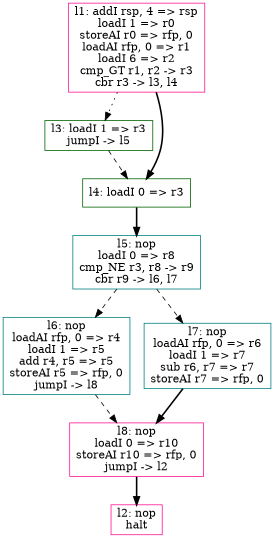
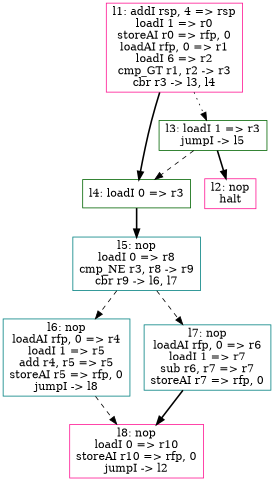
edge "l8: nop loadI 0 => r10 storeAI r10 => rfp, 0 jumpI -> l2" -> "l2: nop halt": now "l3: loadI 1 => r3 jumpI -> l5" -> "l2: nop halt"
